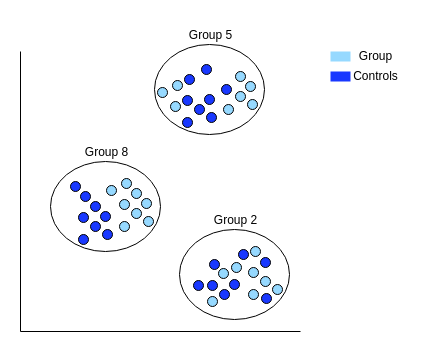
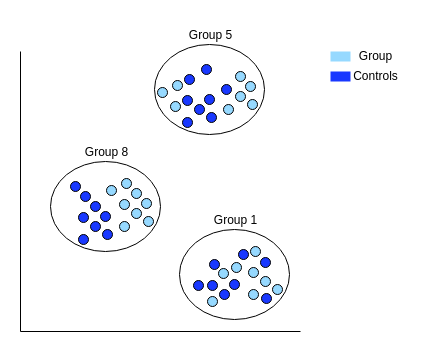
node "Group 2": label "Group 2" -> "Group 1"
